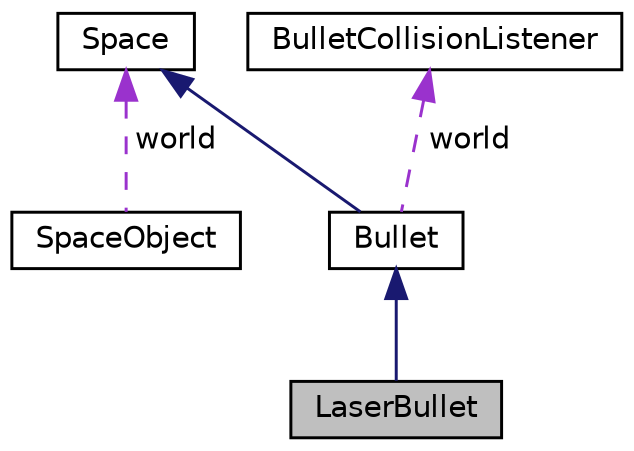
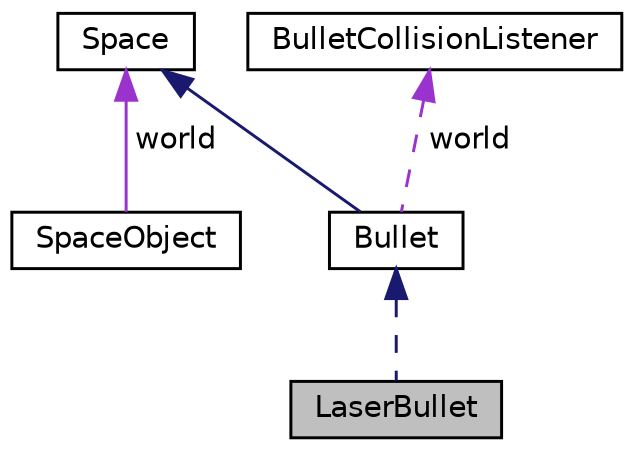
edge "SpaceObject" -> "Space": style dashed -> solid
edge "LaserBullet" -> "Bullet": style solid -> dashed
